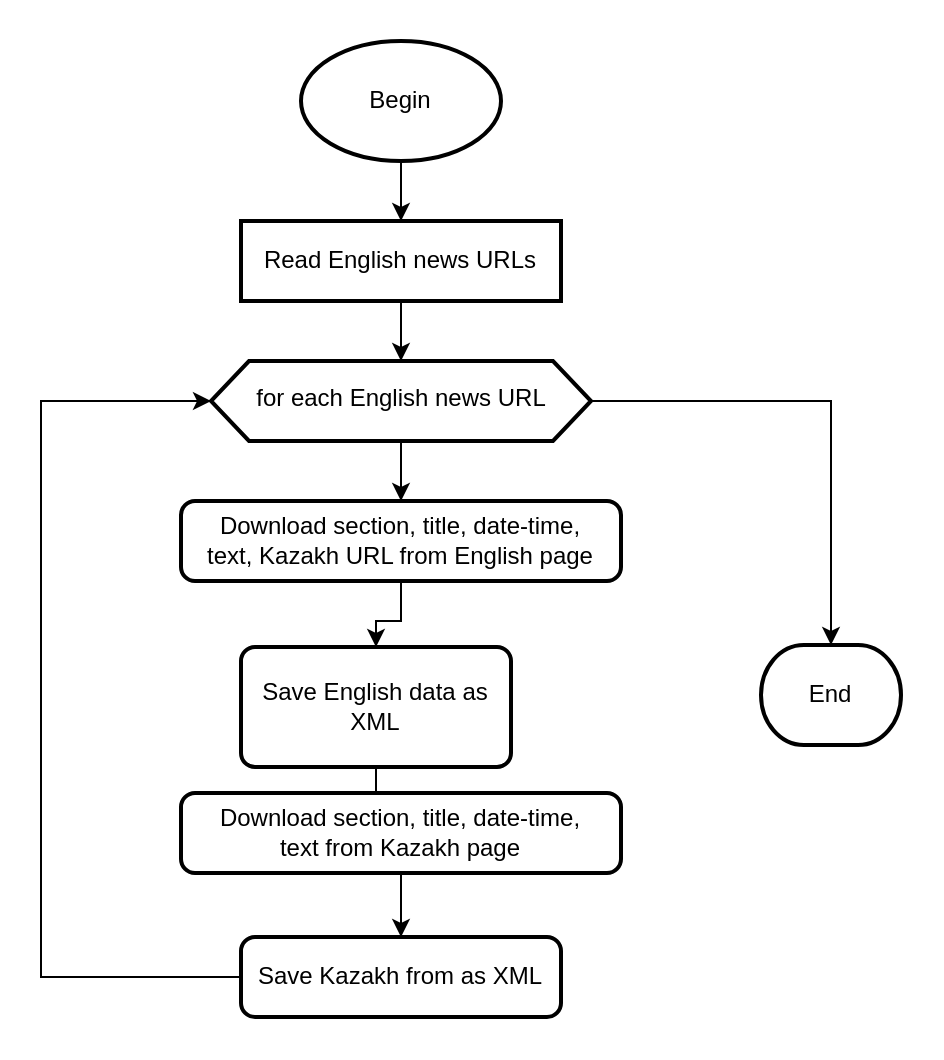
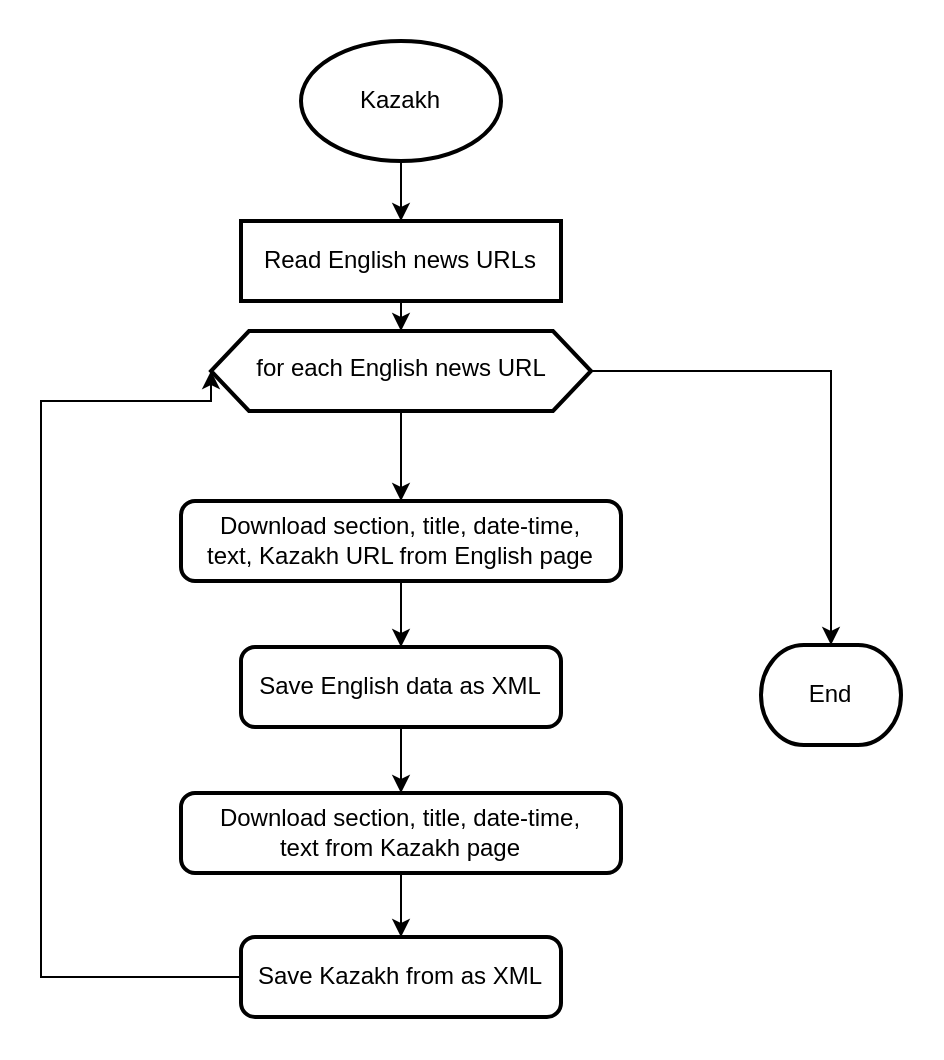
node "Begin": label "Begin" -> "Kazakh"
node "for each English news URL": moved (401, 401) -> (401, 371)
node "Save English data as XML": size 270x120 -> 320x80
